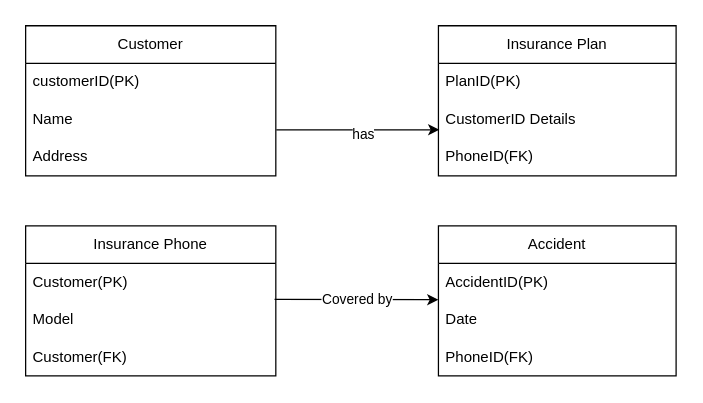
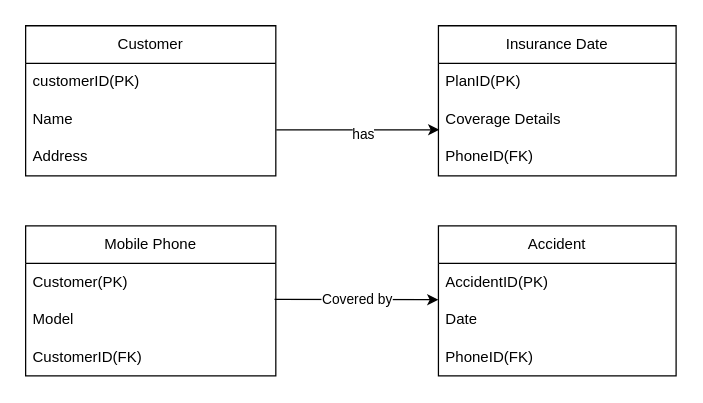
node "Insurance Plan": label "Insurance Plan" -> "Insurance Date"
node "CustomerID Details": label "CustomerID Details" -> "Coverage Details"
node "Insurance Phone": label "Insurance Phone" -> "Mobile Phone"
node "Customer(FK)": label "Customer(FK)" -> "CustomerID(FK)"
